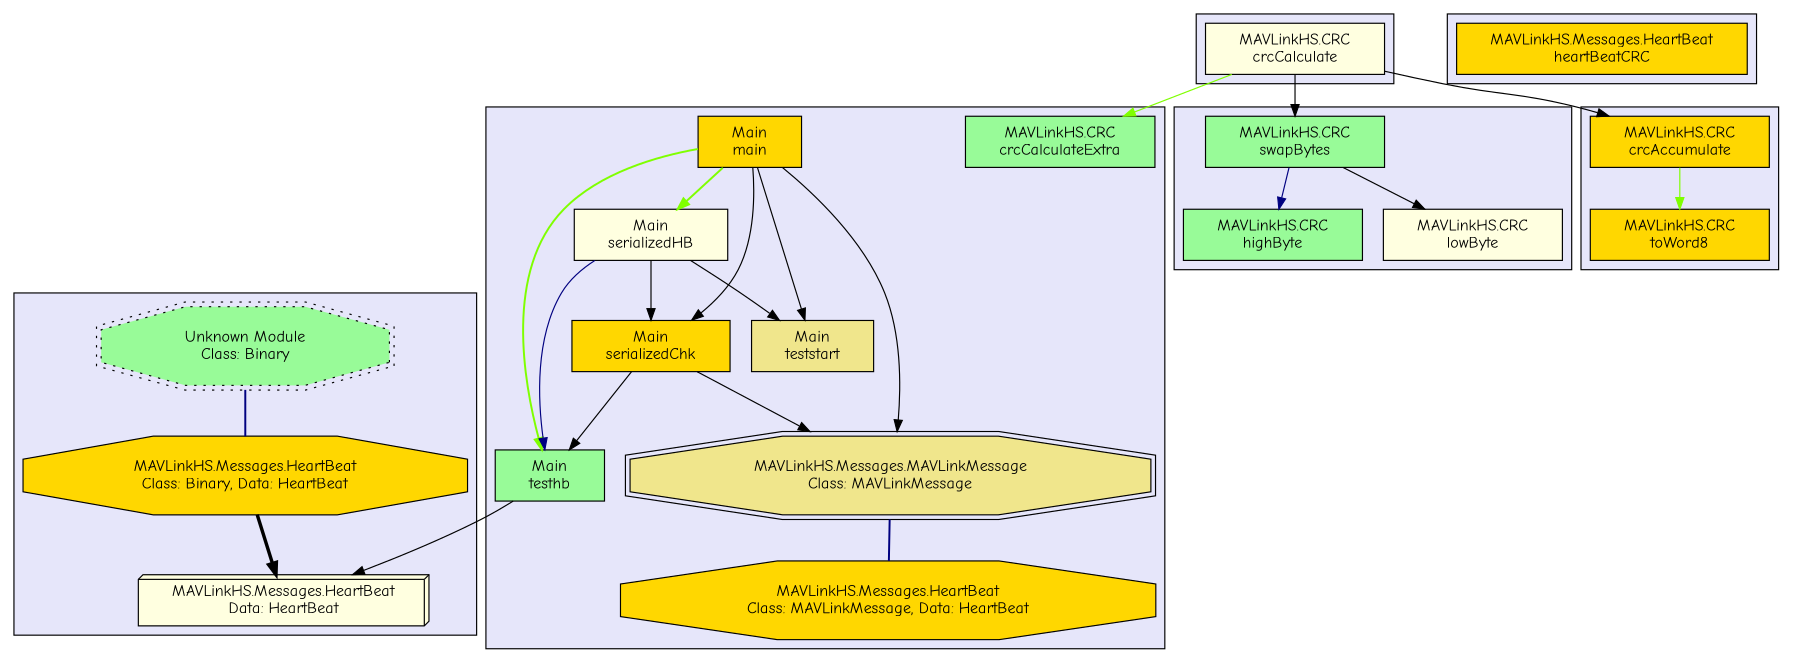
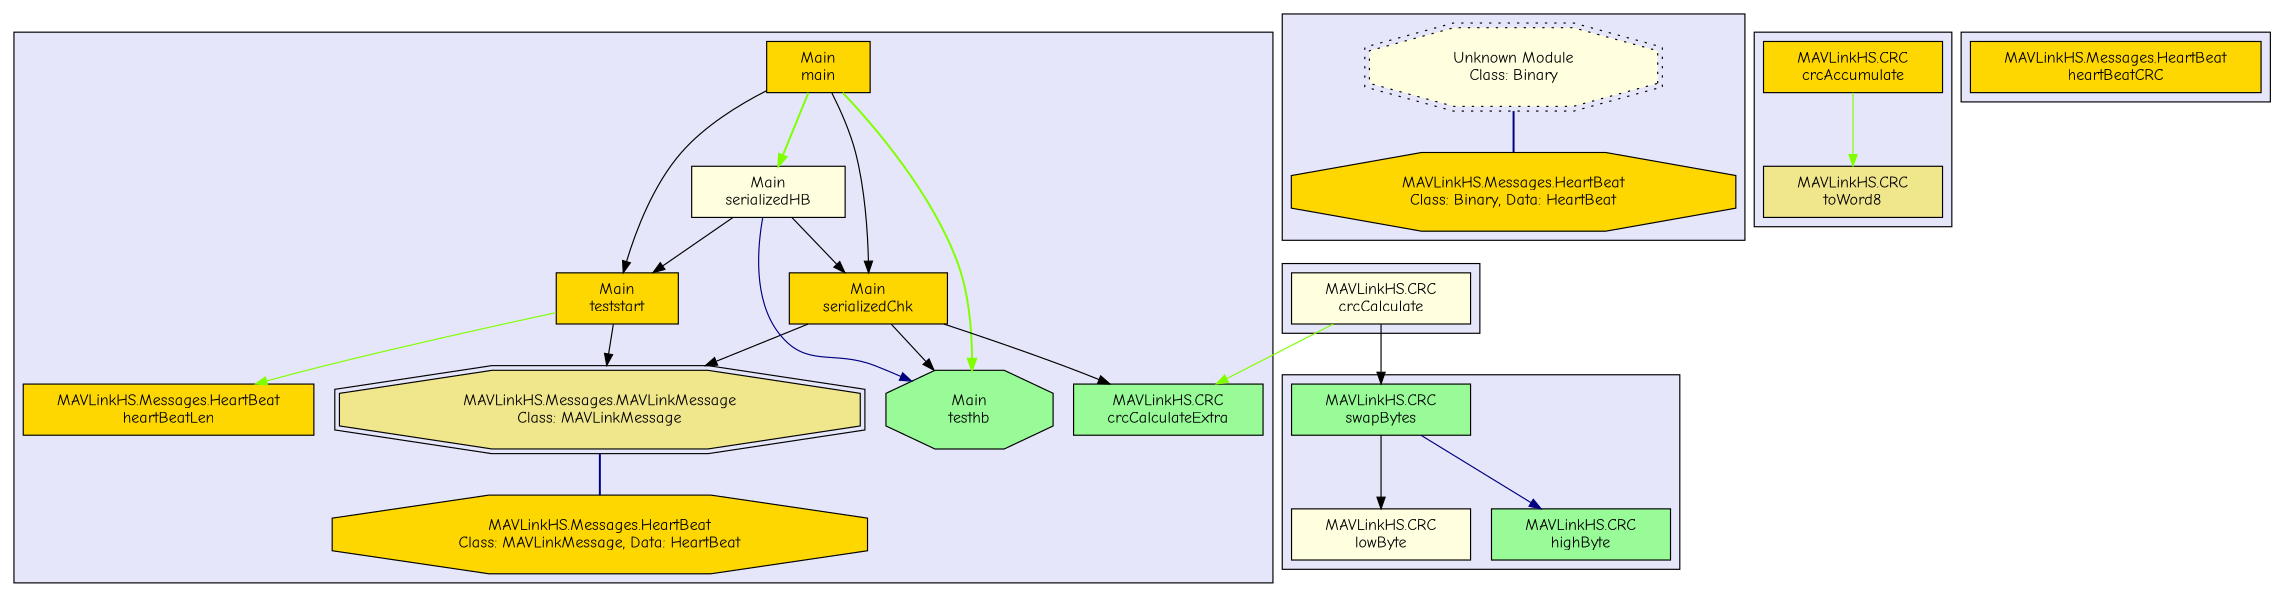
edge "MAVLinkHS.CRC crcCalculate" -> "MAVLinkHS.CRC crcAccumulate": removed
node "MAVLinkHS.CRC toWord8": fillcolor gold -> khaki
edge "Main main" -> "MAVLinkHS.Messages.MAVLinkMessage Class: MAVLinkMessage": now "Main teststart" -> "MAVLinkHS.Messages.MAVLinkMessage Class: MAVLinkMessage"
node "Unknown Module Class: Binary": fillcolor palegreen -> lightyellow
node "Main teststart": fillcolor khaki -> gold
edge "Main serializedChk" -> "MAVLinkHS.CRC crcCalculateExtra": added
node "MAVLinkHS.Messages.HeartBeat heartBeatLen": added
node "Main testhb": shape box -> octagon
node "MAVLinkHS.Messages.HeartBeat Data: HeartBeat": removed
